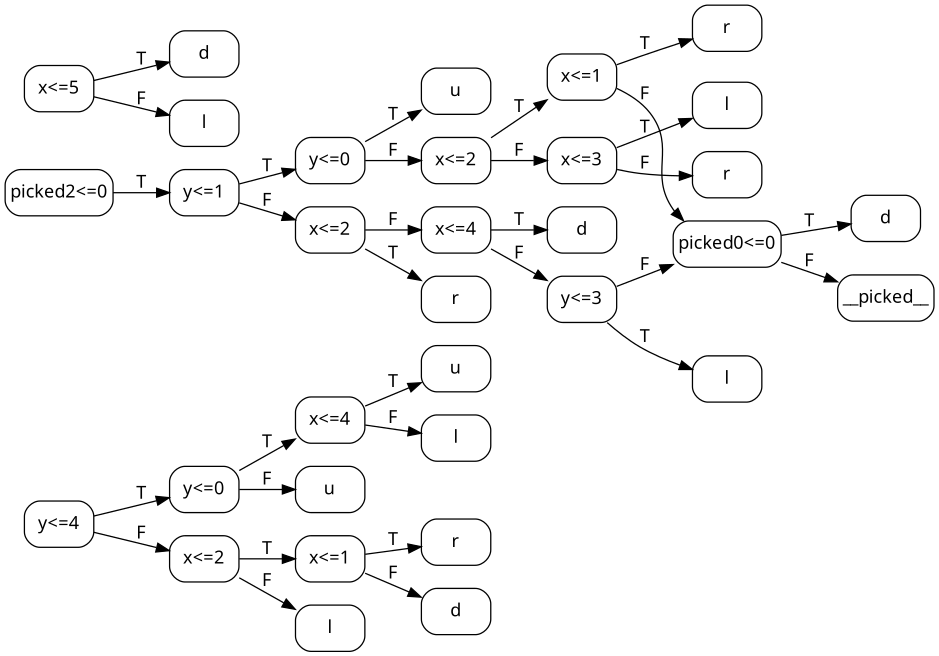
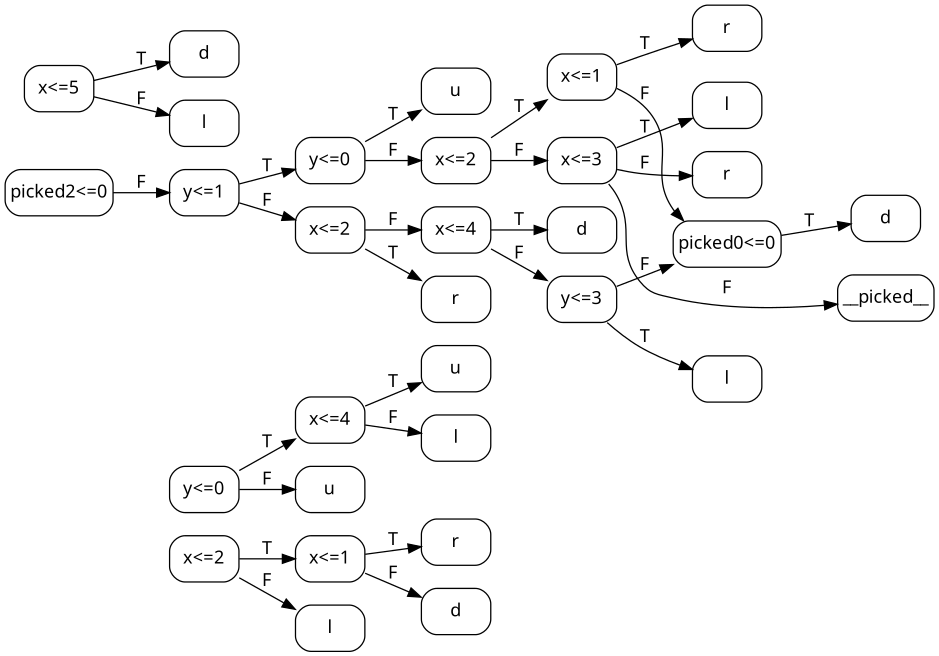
edge "picked2<=0" -> "y<=1": label "T" -> "F"
edge "picked0<=0" -> "__picked__": now "x<=3" -> "__picked__"
node "y<=4": removed
